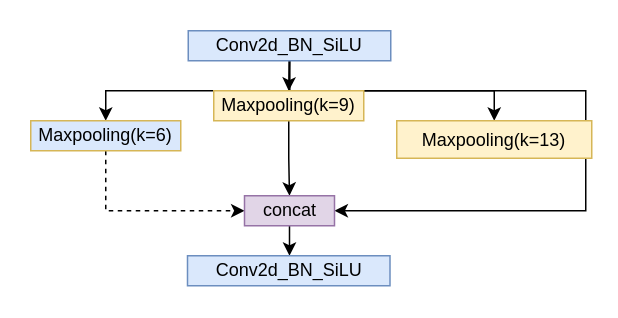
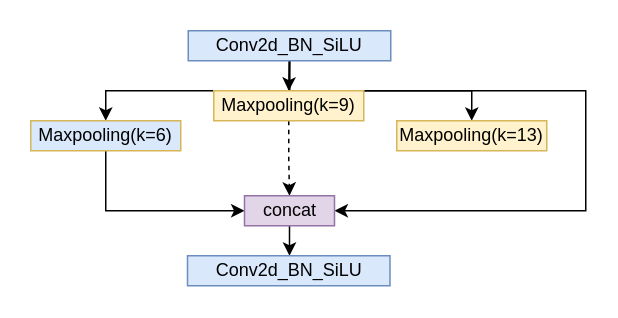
node "Maxpooling(k=13)": size 195x38 -> 150x30
edge "Maxpooling(k=9)" -> "concat": style solid -> dashed
edge "Maxpooling(k=6)" -> "concat": style dashed -> solid
